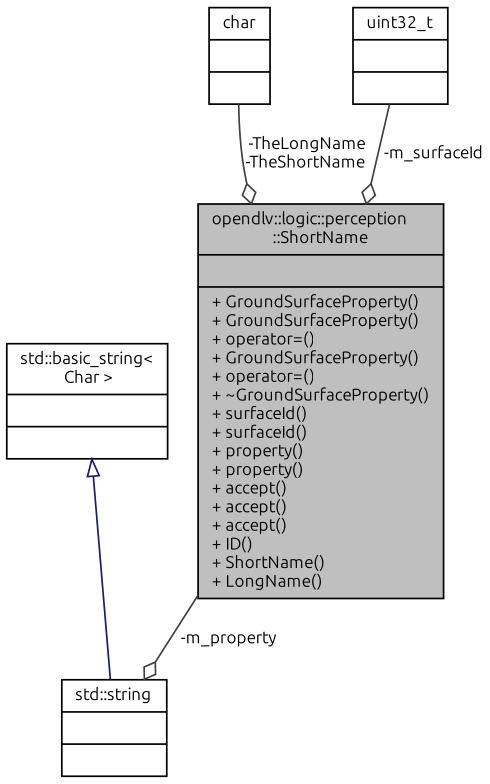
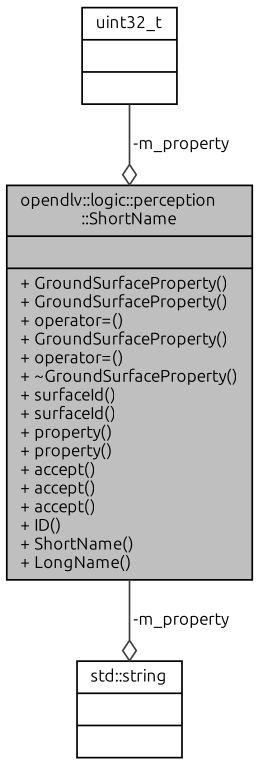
node "char": removed
edge "uint32_t" -> "opendlv::logic::perception": label " -m_surfaceId" -> " -m_property"
node "std::basic_string<": removed
